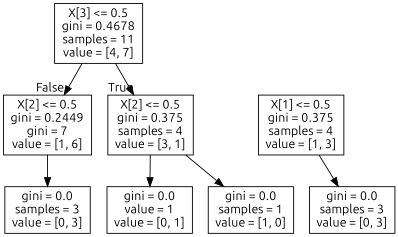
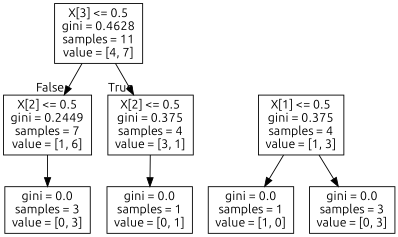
node "X[3] <= 0.5 gini = 0.4678 samples = 11 value = [4, 7]": label "X[3] <= 0.5 gini = 0.4678 samples = 11 value = [4, 7]" -> "X[3] <= 0.5 gini = 0.4628 samples = 11 value = [4, 7]"
node "X[2] <= 0.5 gini = 0.2449 gini = 7 value = [1, 6]": label "X[2] <= 0.5 gini = 0.2449 gini = 7 value = [1, 6]" -> "X[2] <= 0.5 gini = 0.2449 samples = 7 value = [1, 6]"
edge "X[2] <= 0.5 gini = 0.375 samples = 4 value = [3, 1]" -> "gini = 0.0 samples = 1 value = [1, 0]": now "X[1] <= 0.5 gini = 0.375 samples = 4 value = [1, 3]" -> "gini = 0.0 samples = 1 value = [1, 0]"
node "gini = 0.0 value = 1 value = [0, 1]": label "gini = 0.0 value = 1 value = [0, 1]" -> "gini = 0.0 samples = 1 value = [0, 1]"
